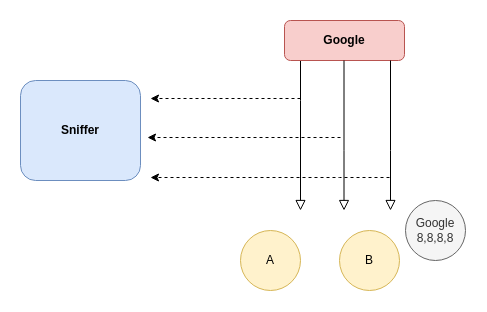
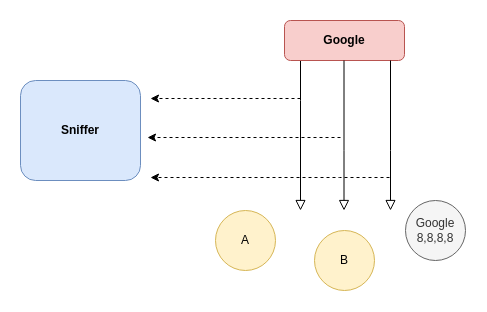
node "A": moved (271, 261) -> (246, 241)
node "B": moved (370, 261) -> (345, 261)
